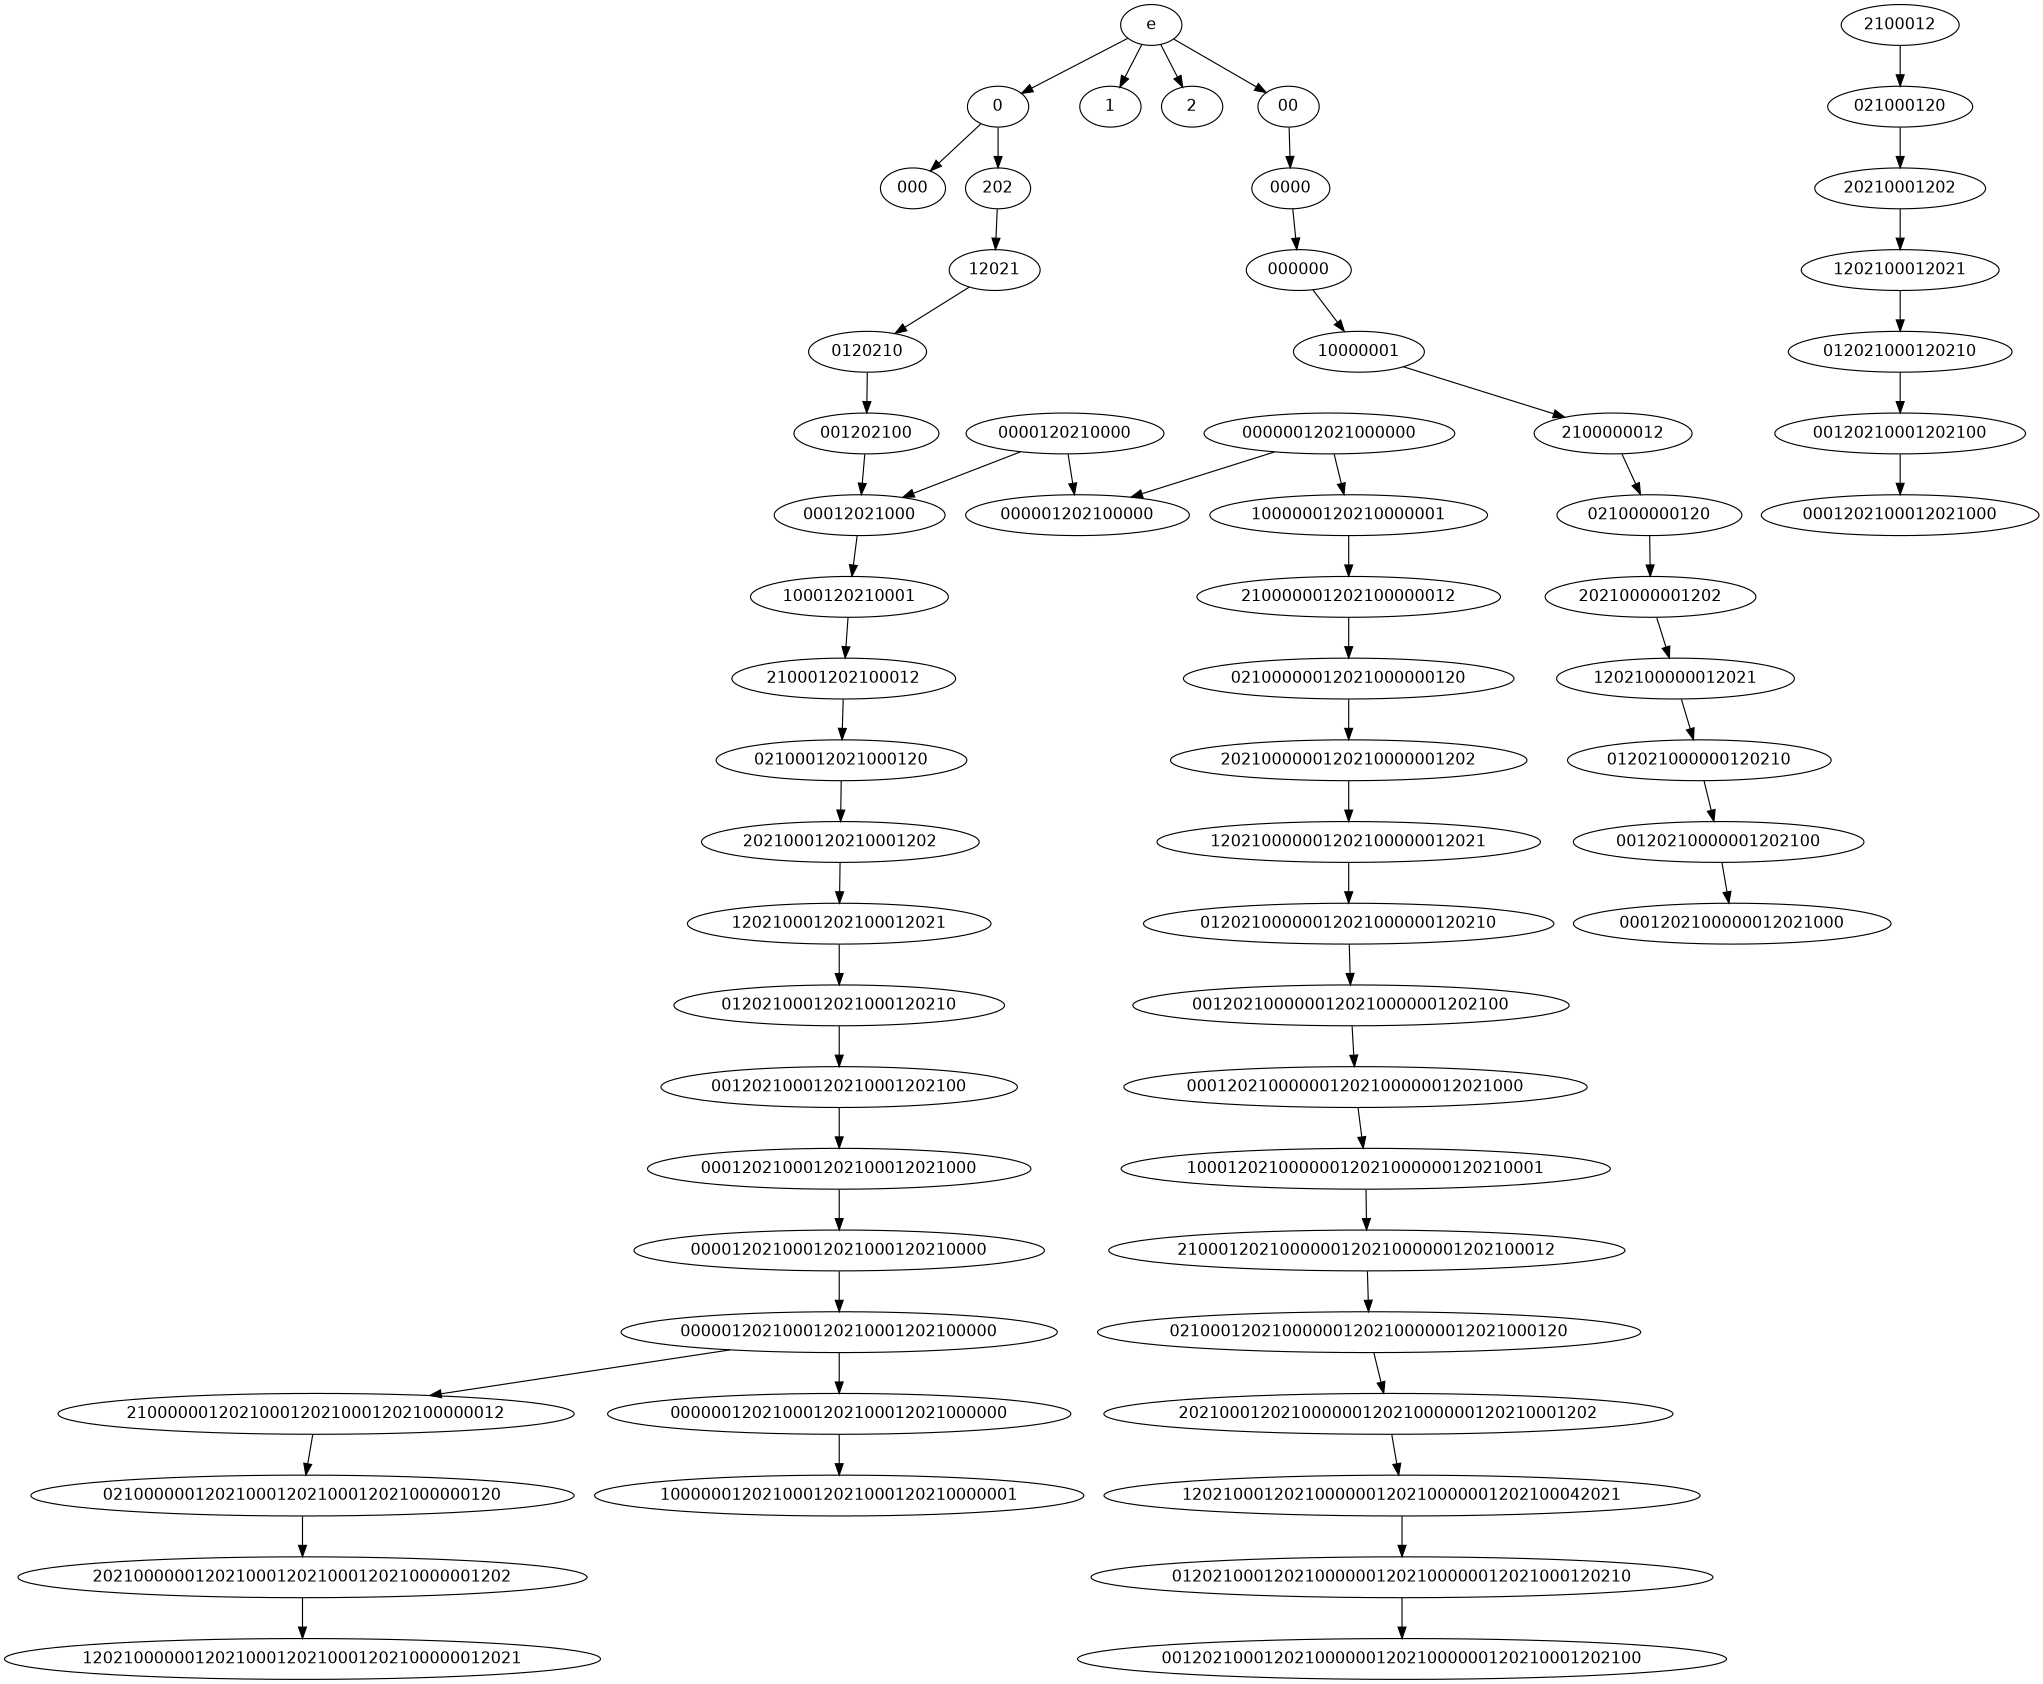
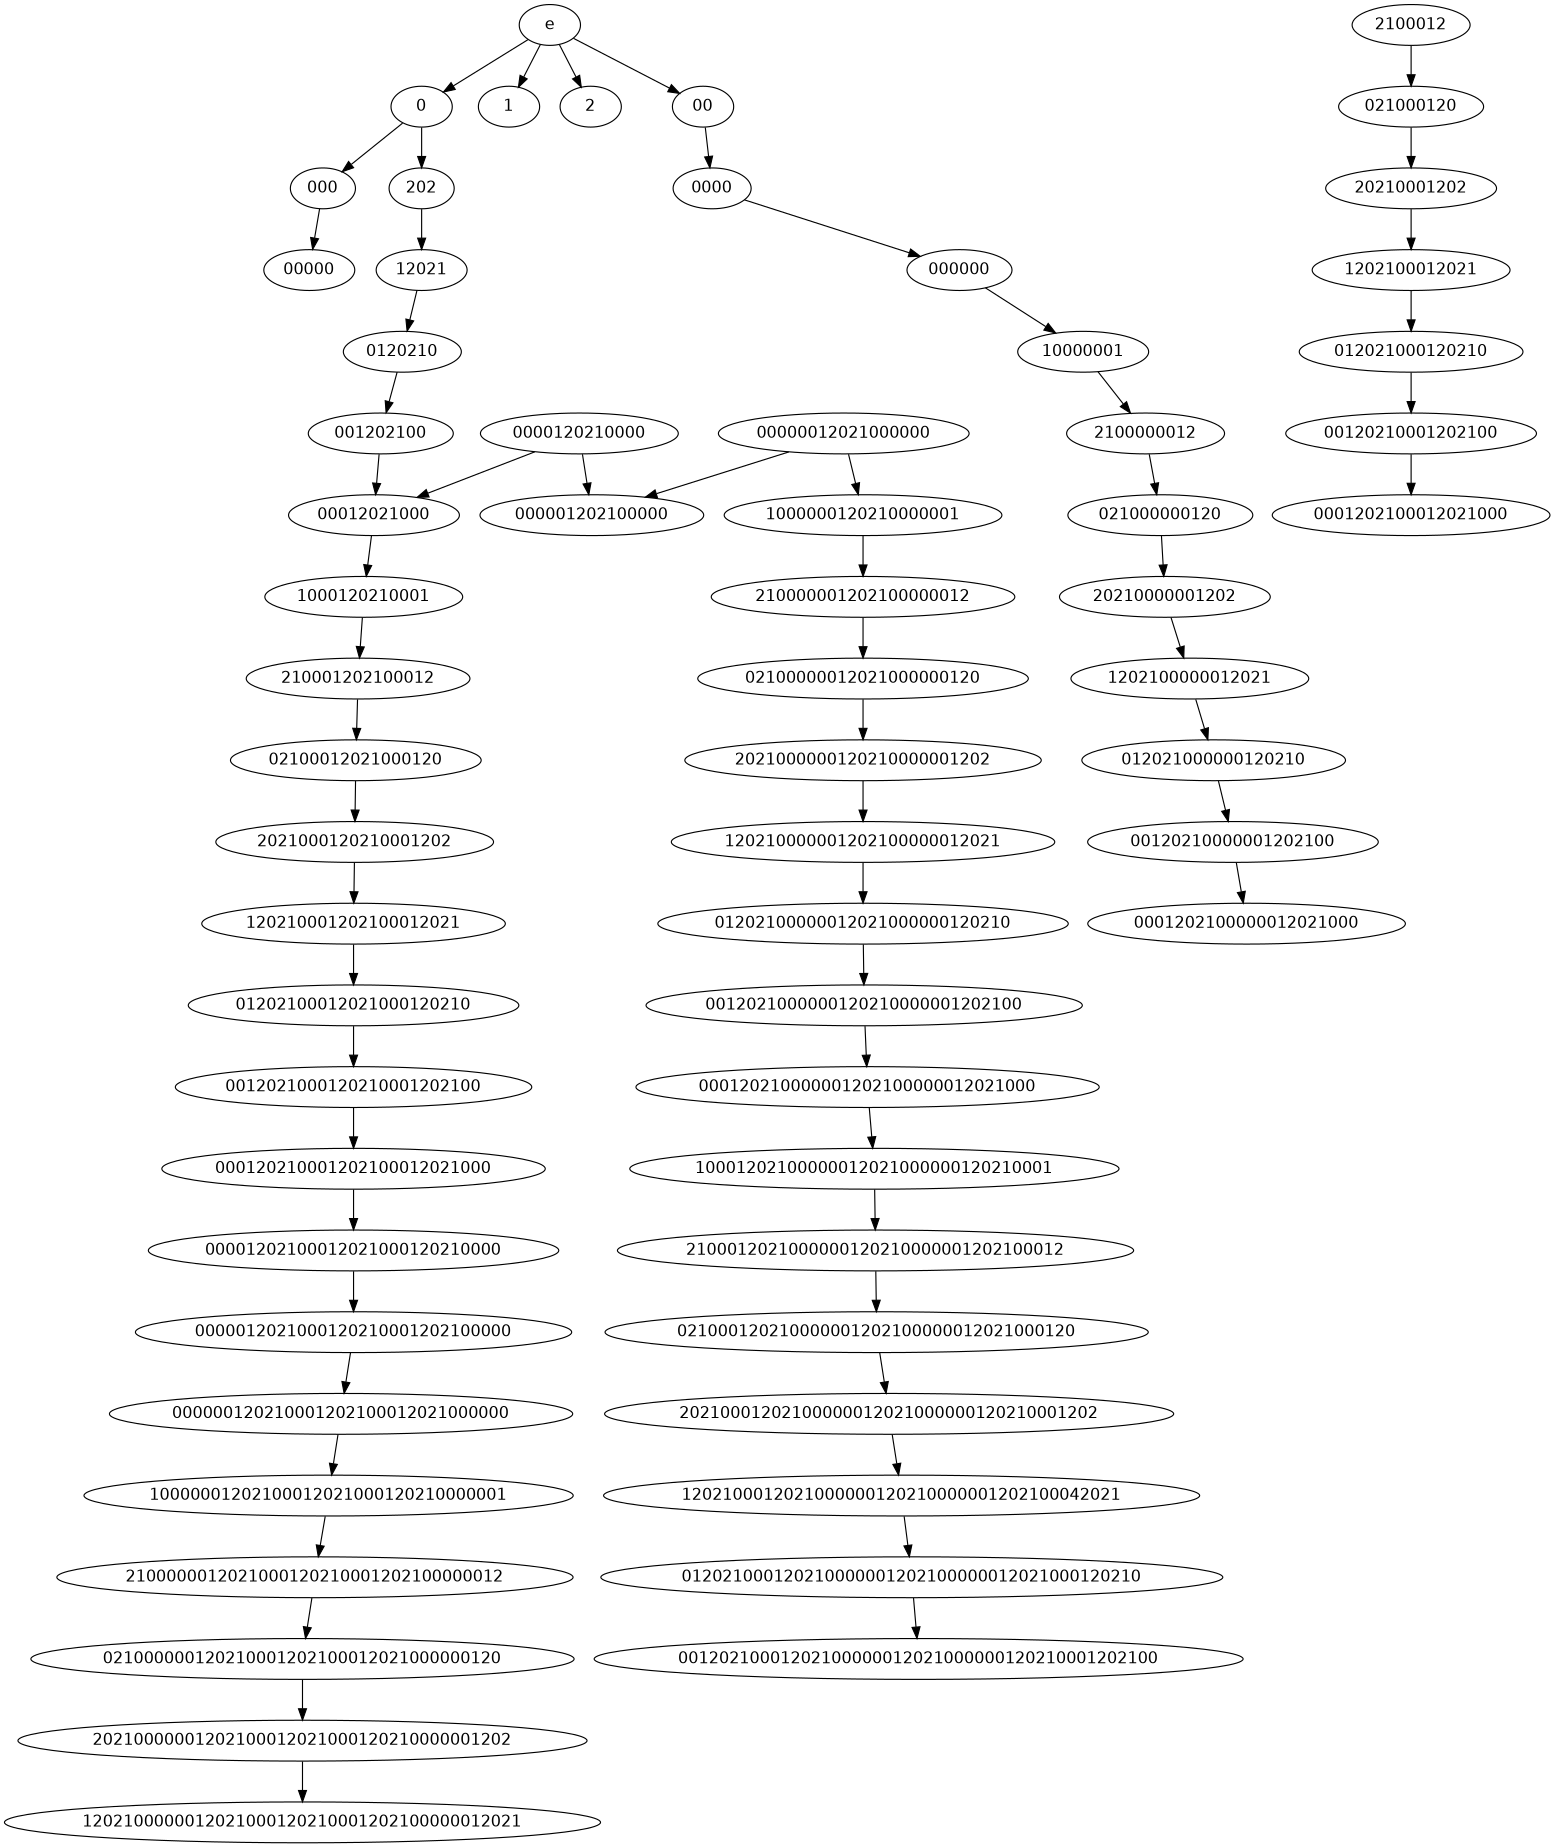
node "00000": added
edge "0000012021000120210001202100000" -> "2100000012021000120210001202100000012": now "10000001202100012021000120210000001" -> "2100000012021000120210001202100000012"
